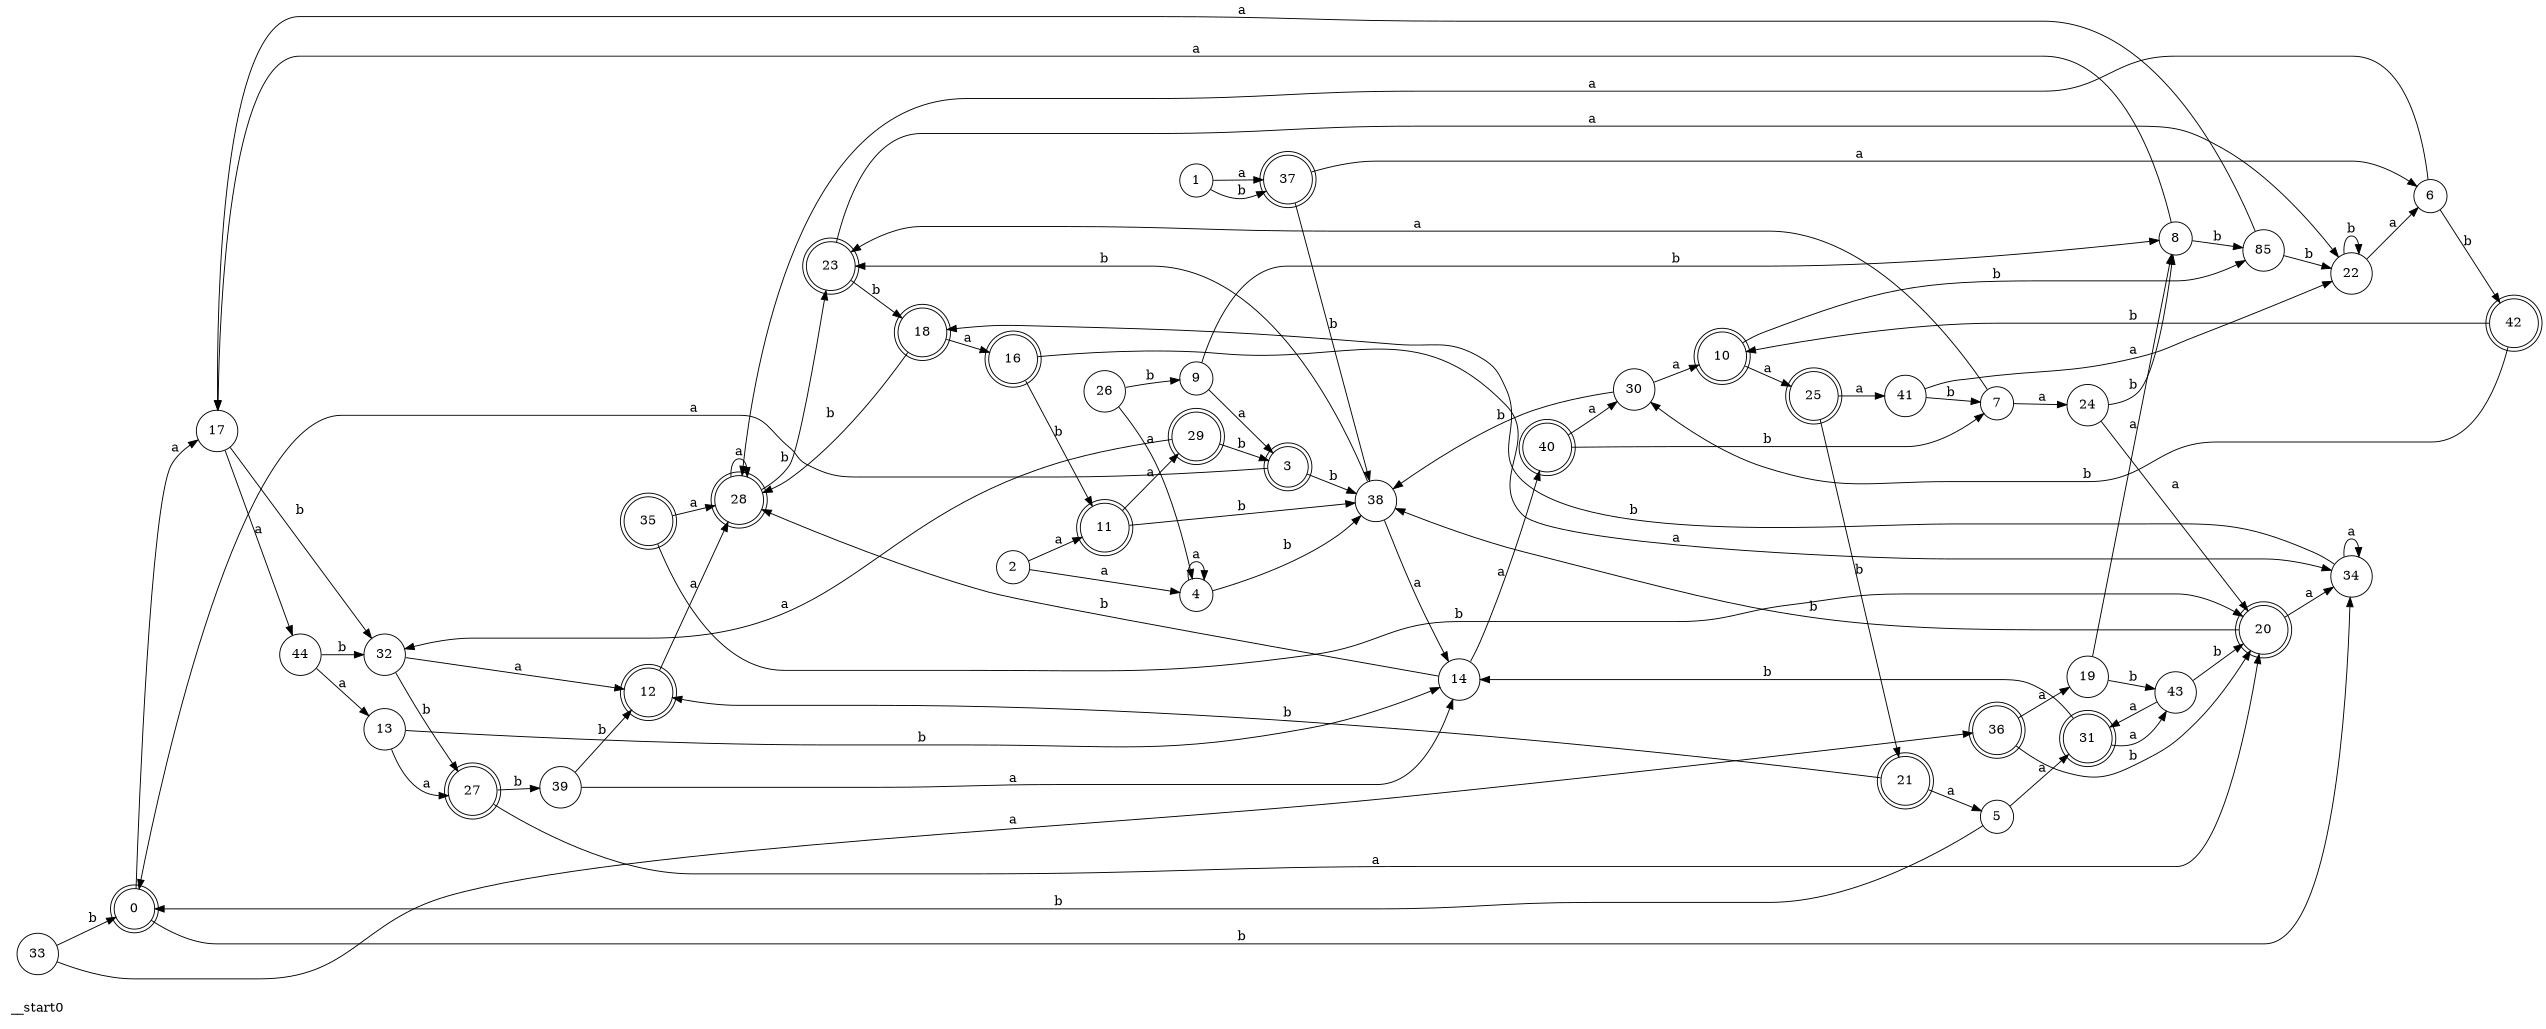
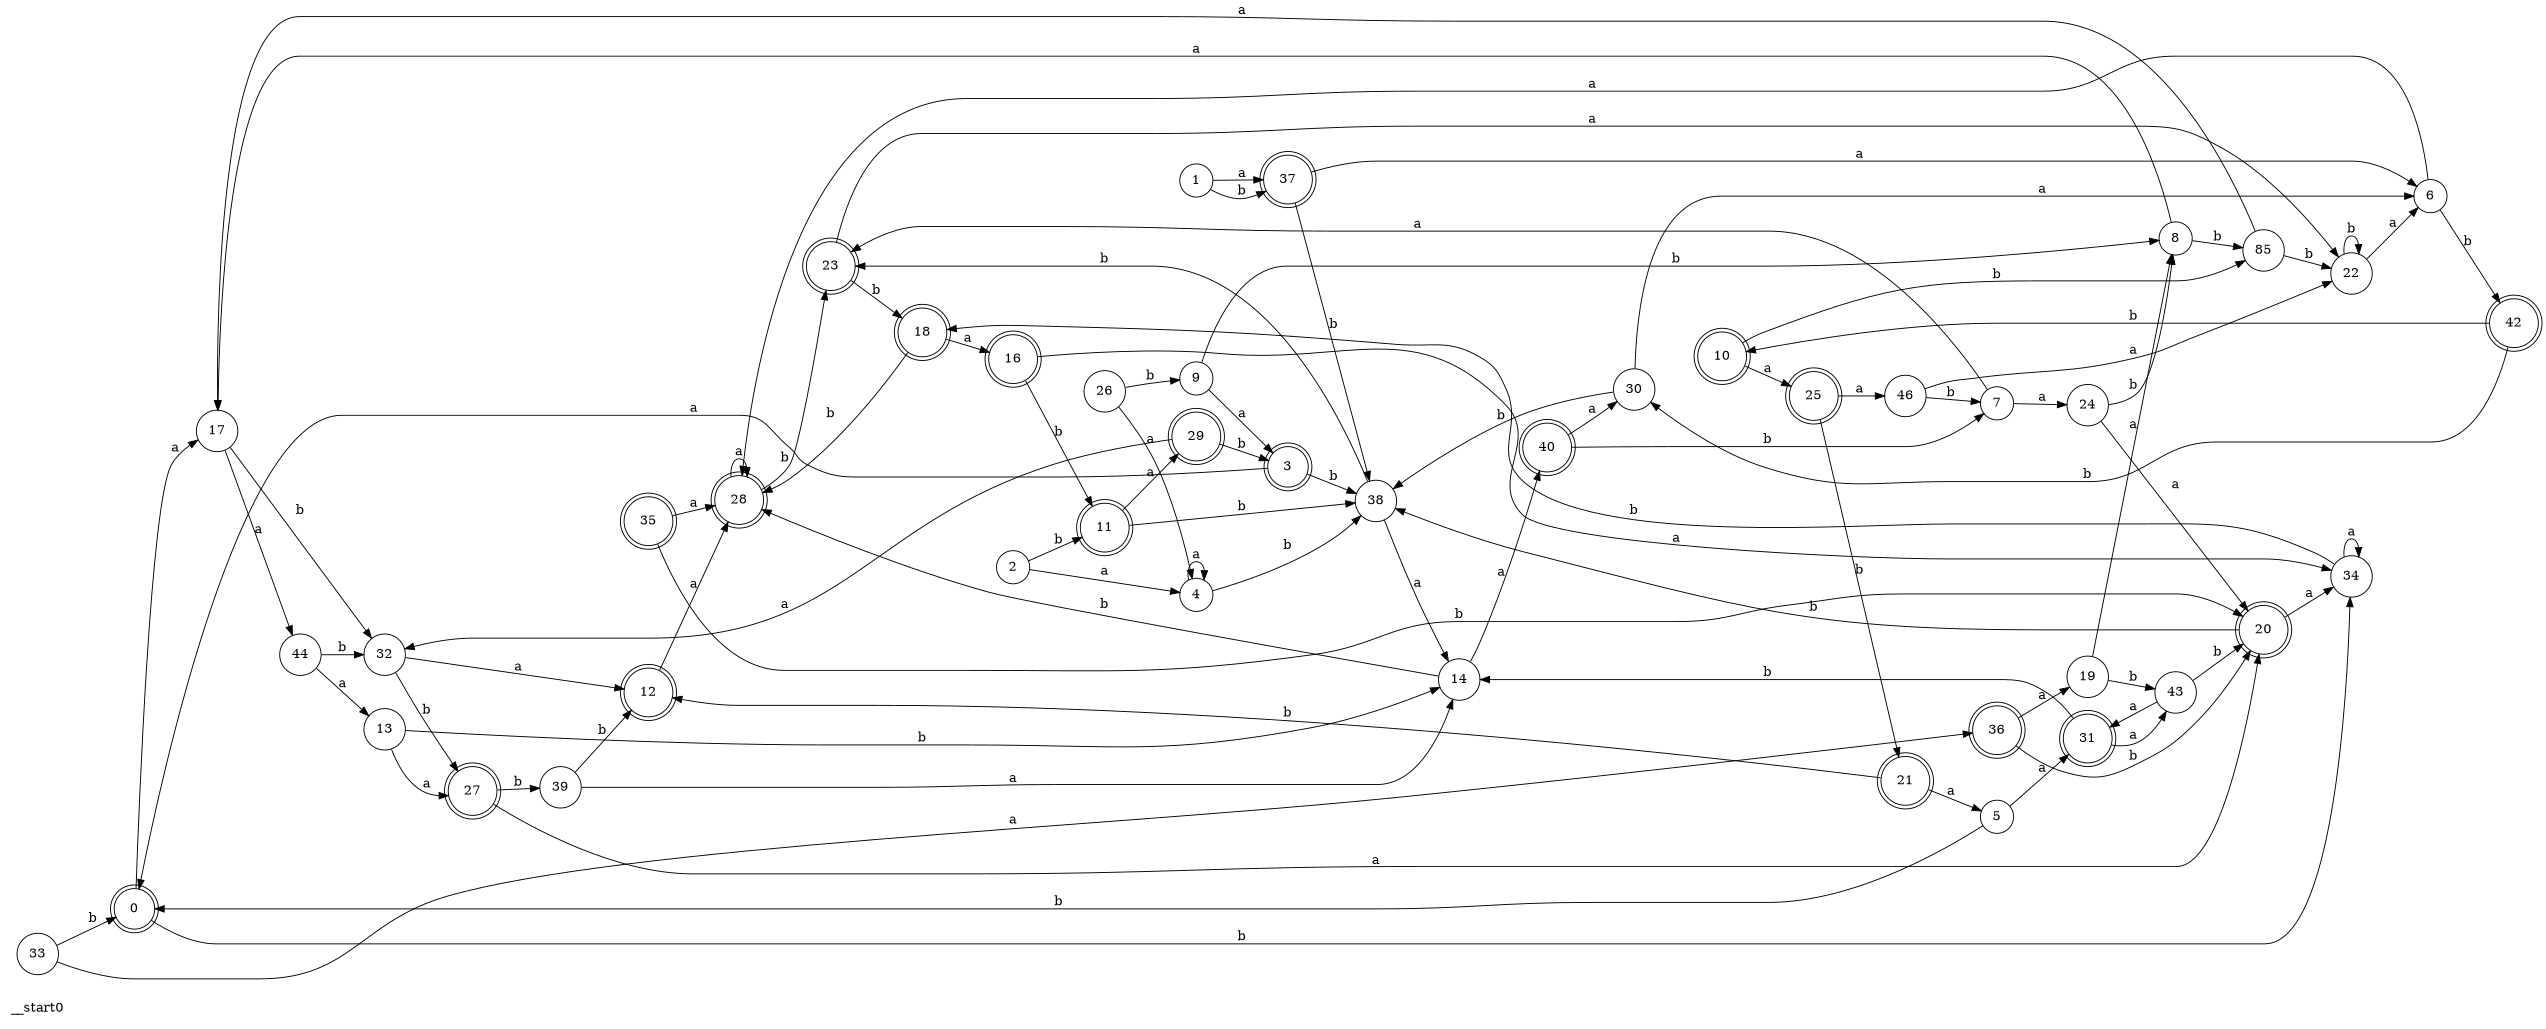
edge "30" -> "10": now "30" -> "6"
node "41": label "41" -> "46"
edge "2" -> "11": label "a" -> "b"
